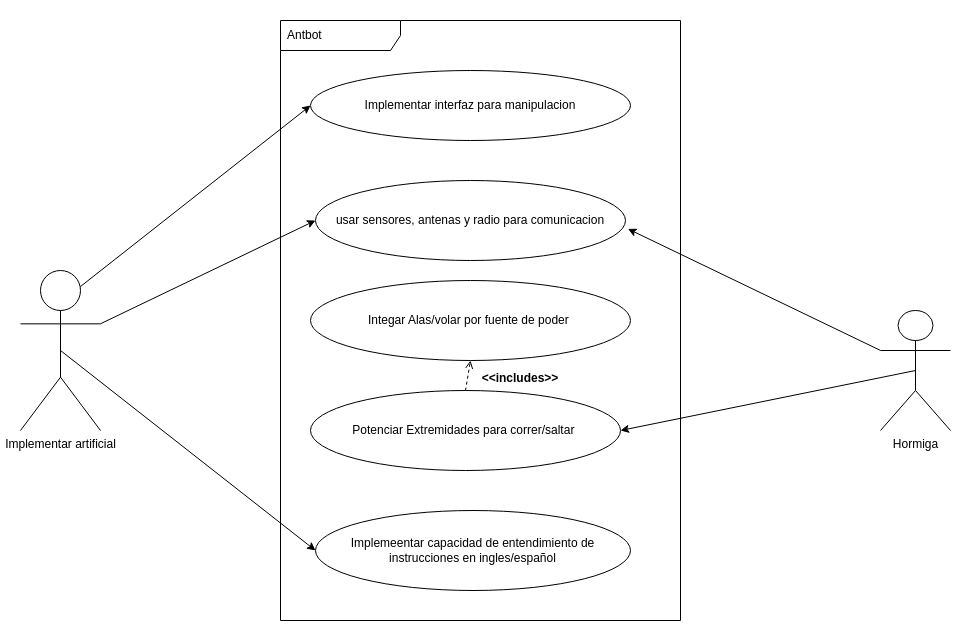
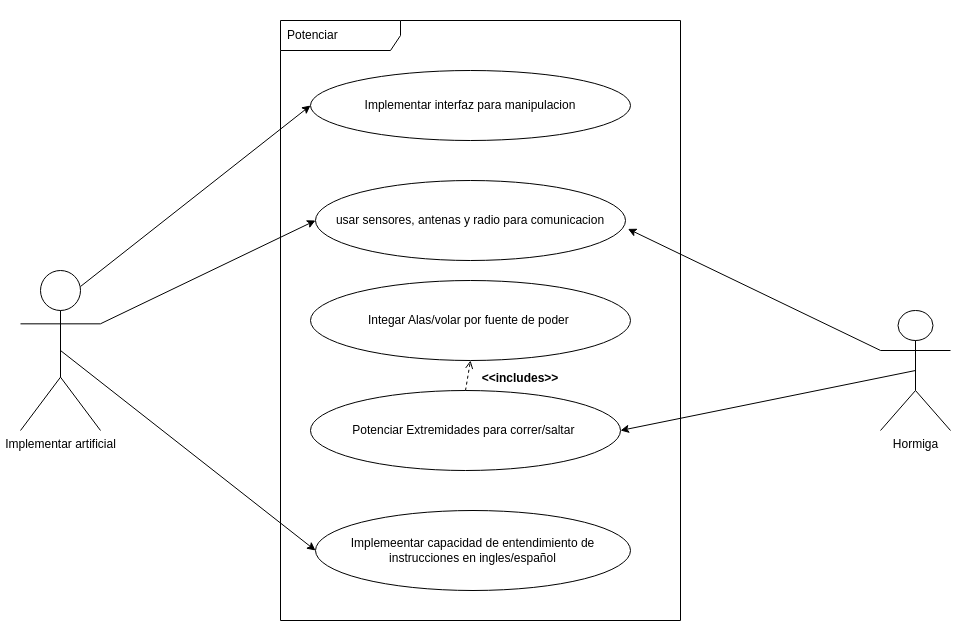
node "Antbot": label "Antbot" -> "Potenciar"
